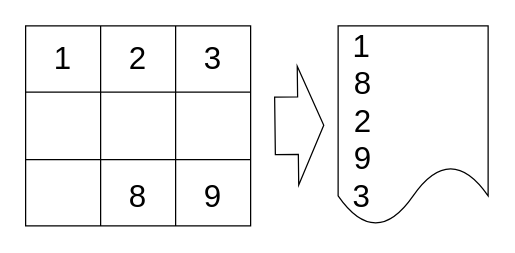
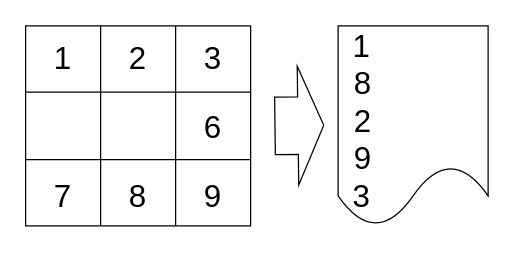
node "6": added
node "7": added
